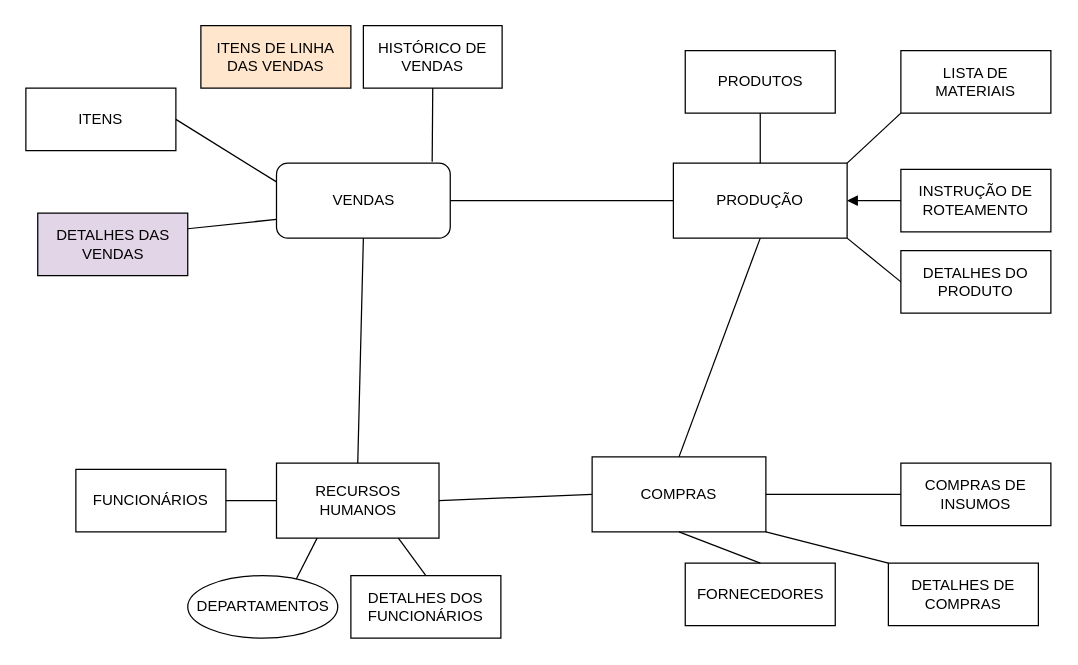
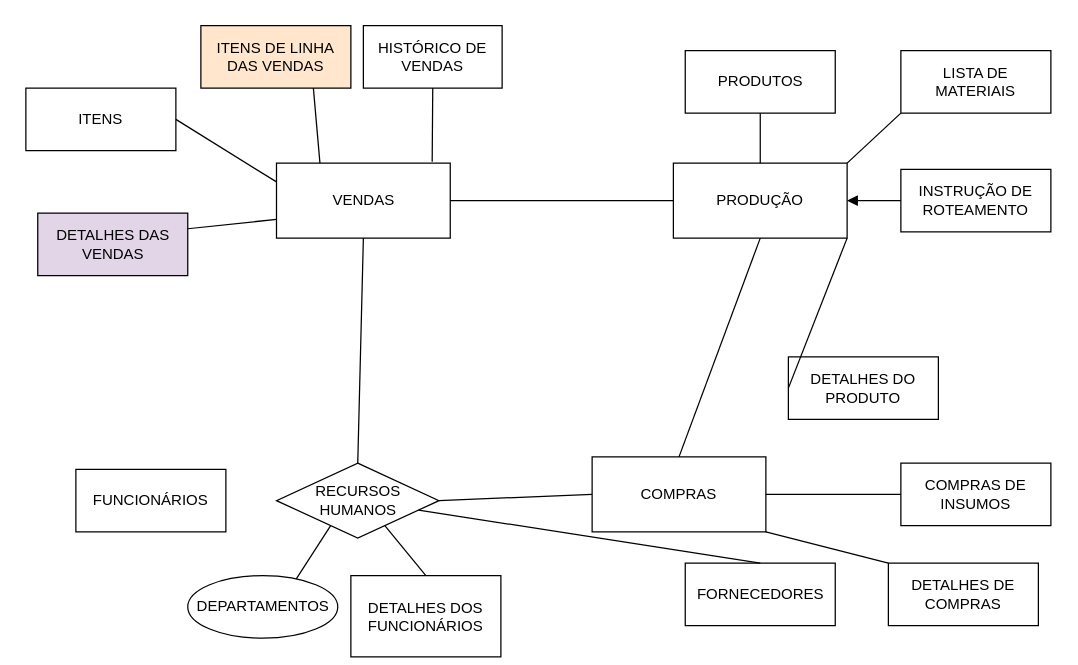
edge "ITENS DE LINHA DAS VENDAS" -- "VENDAS": added
node "VENDAS": shape rounded rectangle -> rectangle
node "DETALHES DO PRODUTO": moved (976, 282) -> (863, 388)
edge "FUNCIONÁRIOS" -- "RECURSOS HUMANOS": removed
node "RECURSOS HUMANOS": shape rectangle -> diamond
edge "COMPRAS" -- "FORNECEDORES": now "RECURSOS HUMANOS" -- "FORNECEDORES"
node "DETALHES DOS FUNCIONÁRIOS": size 150x63 -> 150x81
